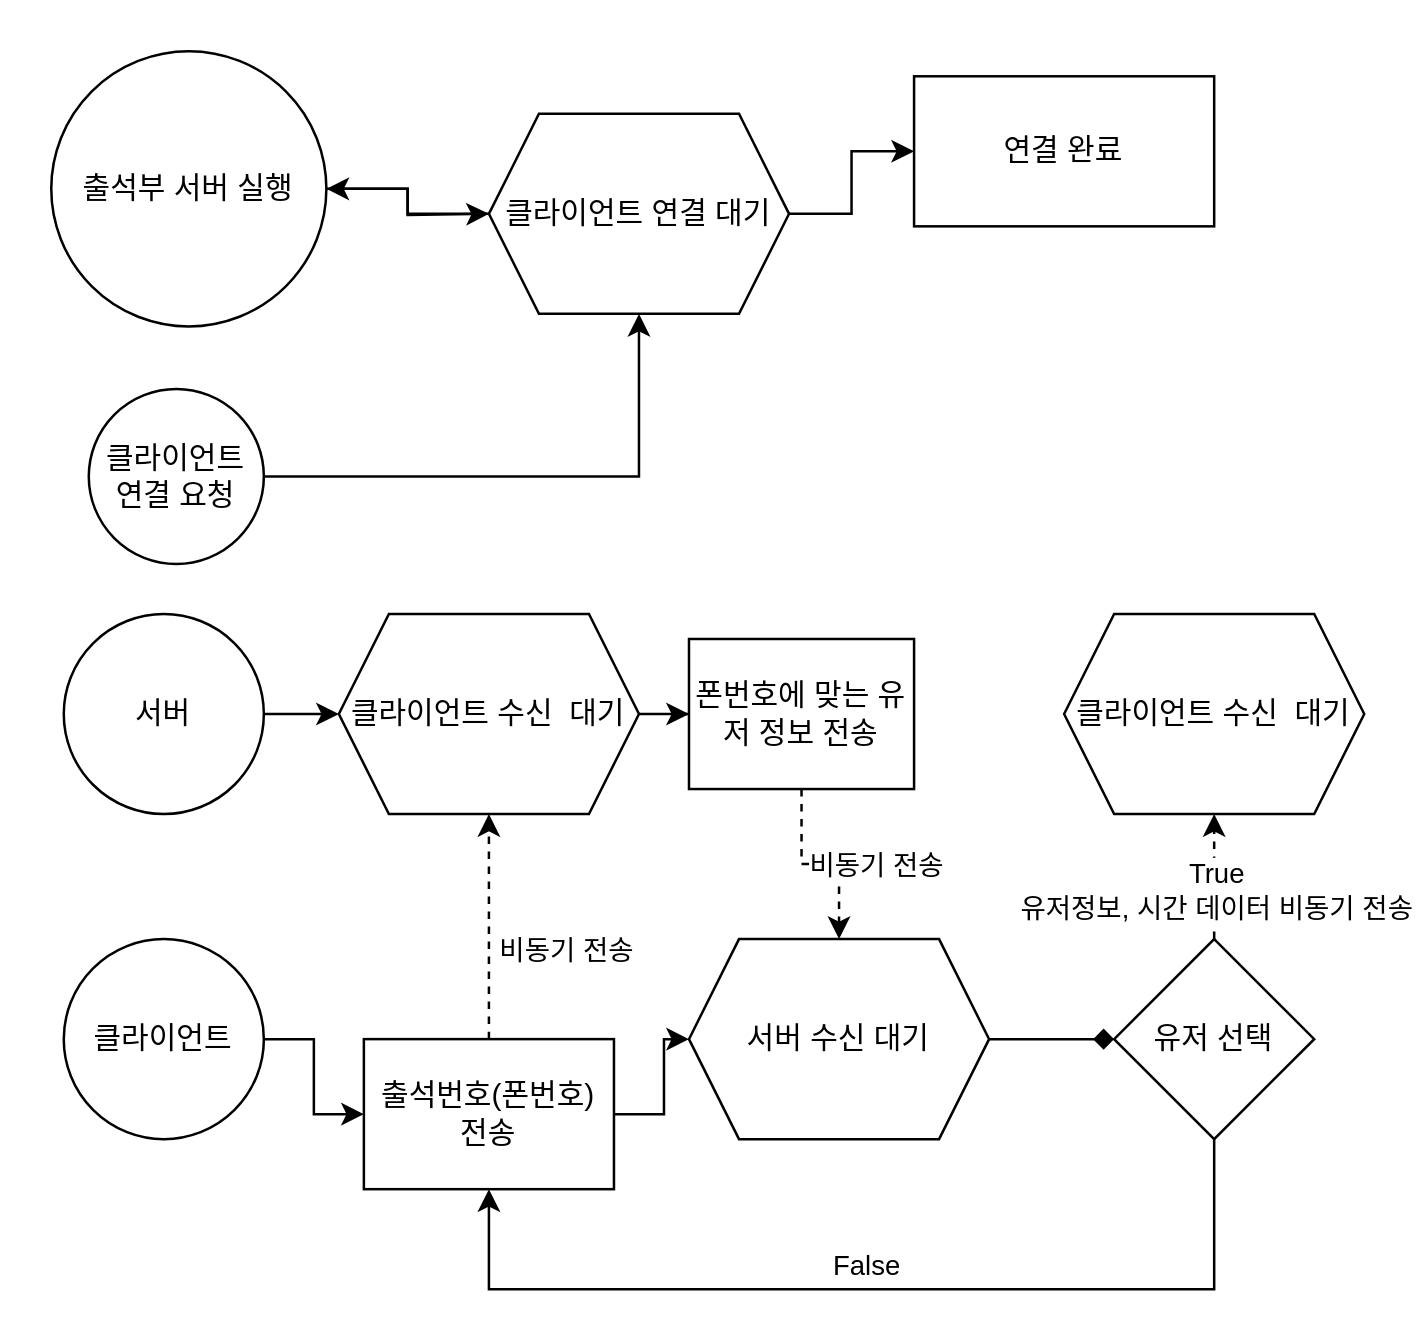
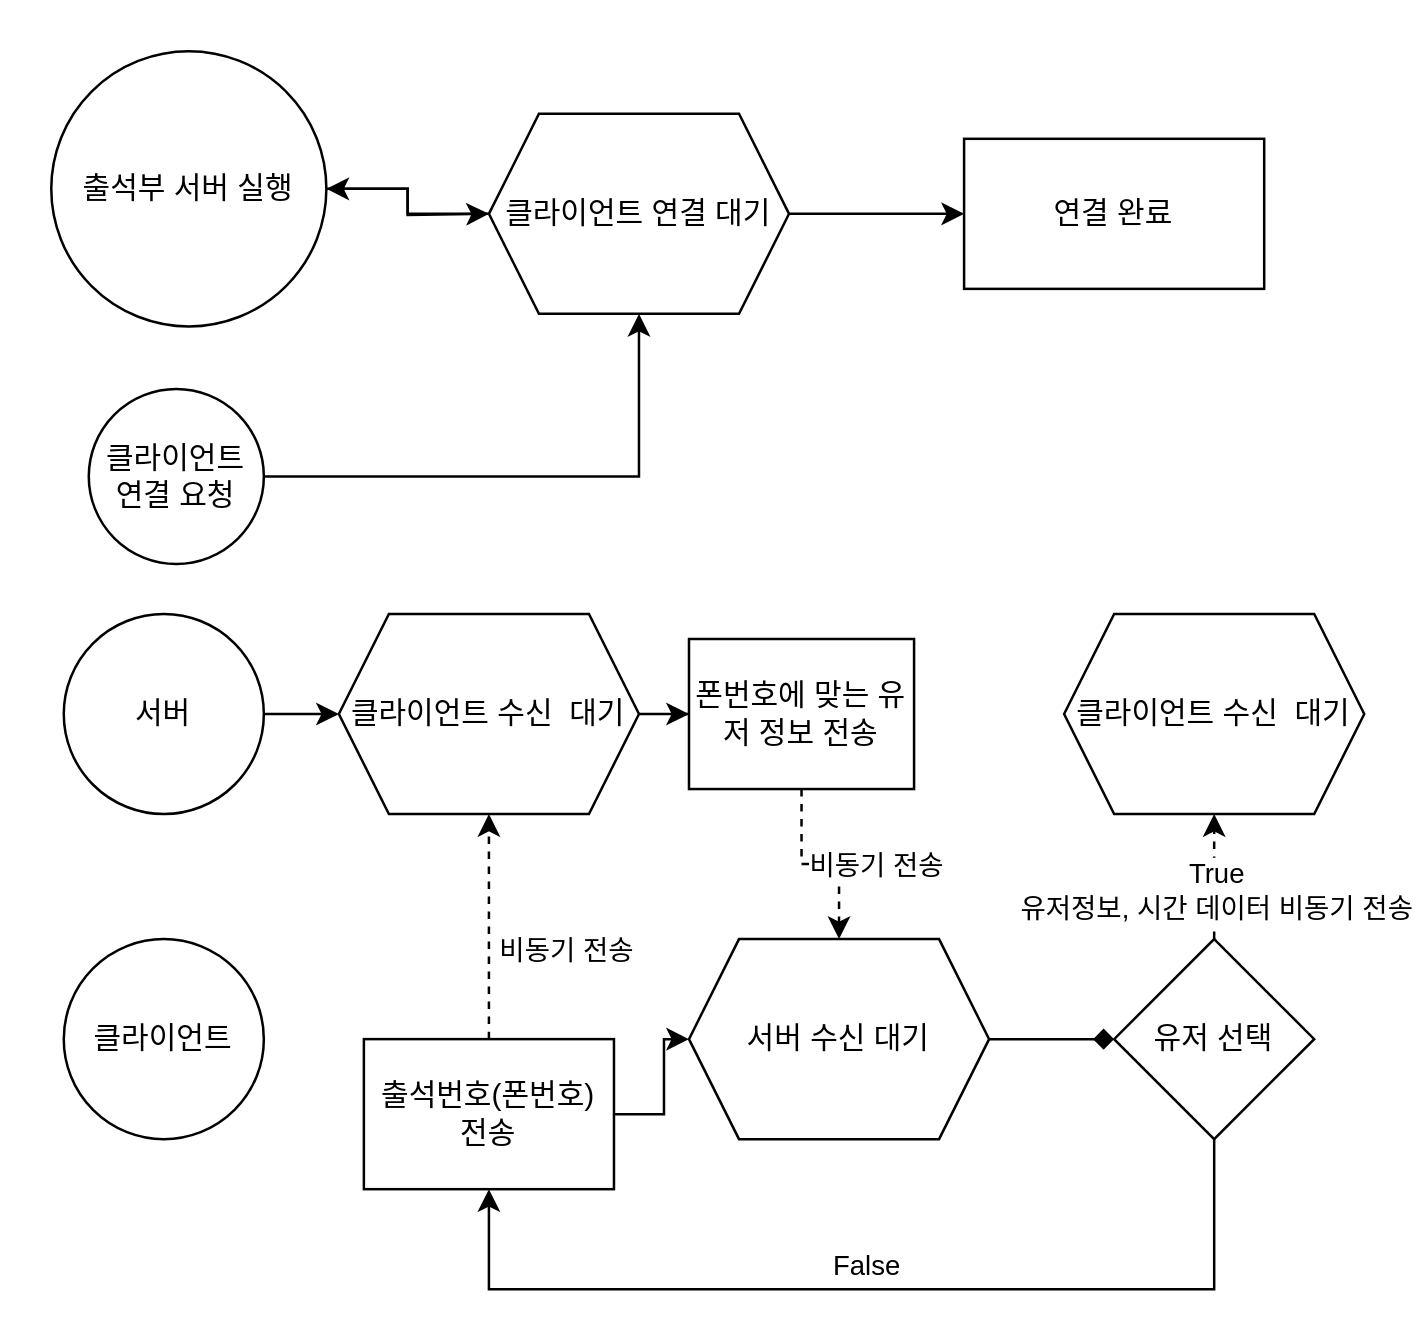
node "연결 완료": moved (1064, 151) -> (1114, 214)
edge "클라이언트" -> "출석번호(폰번호) 전송": removed
